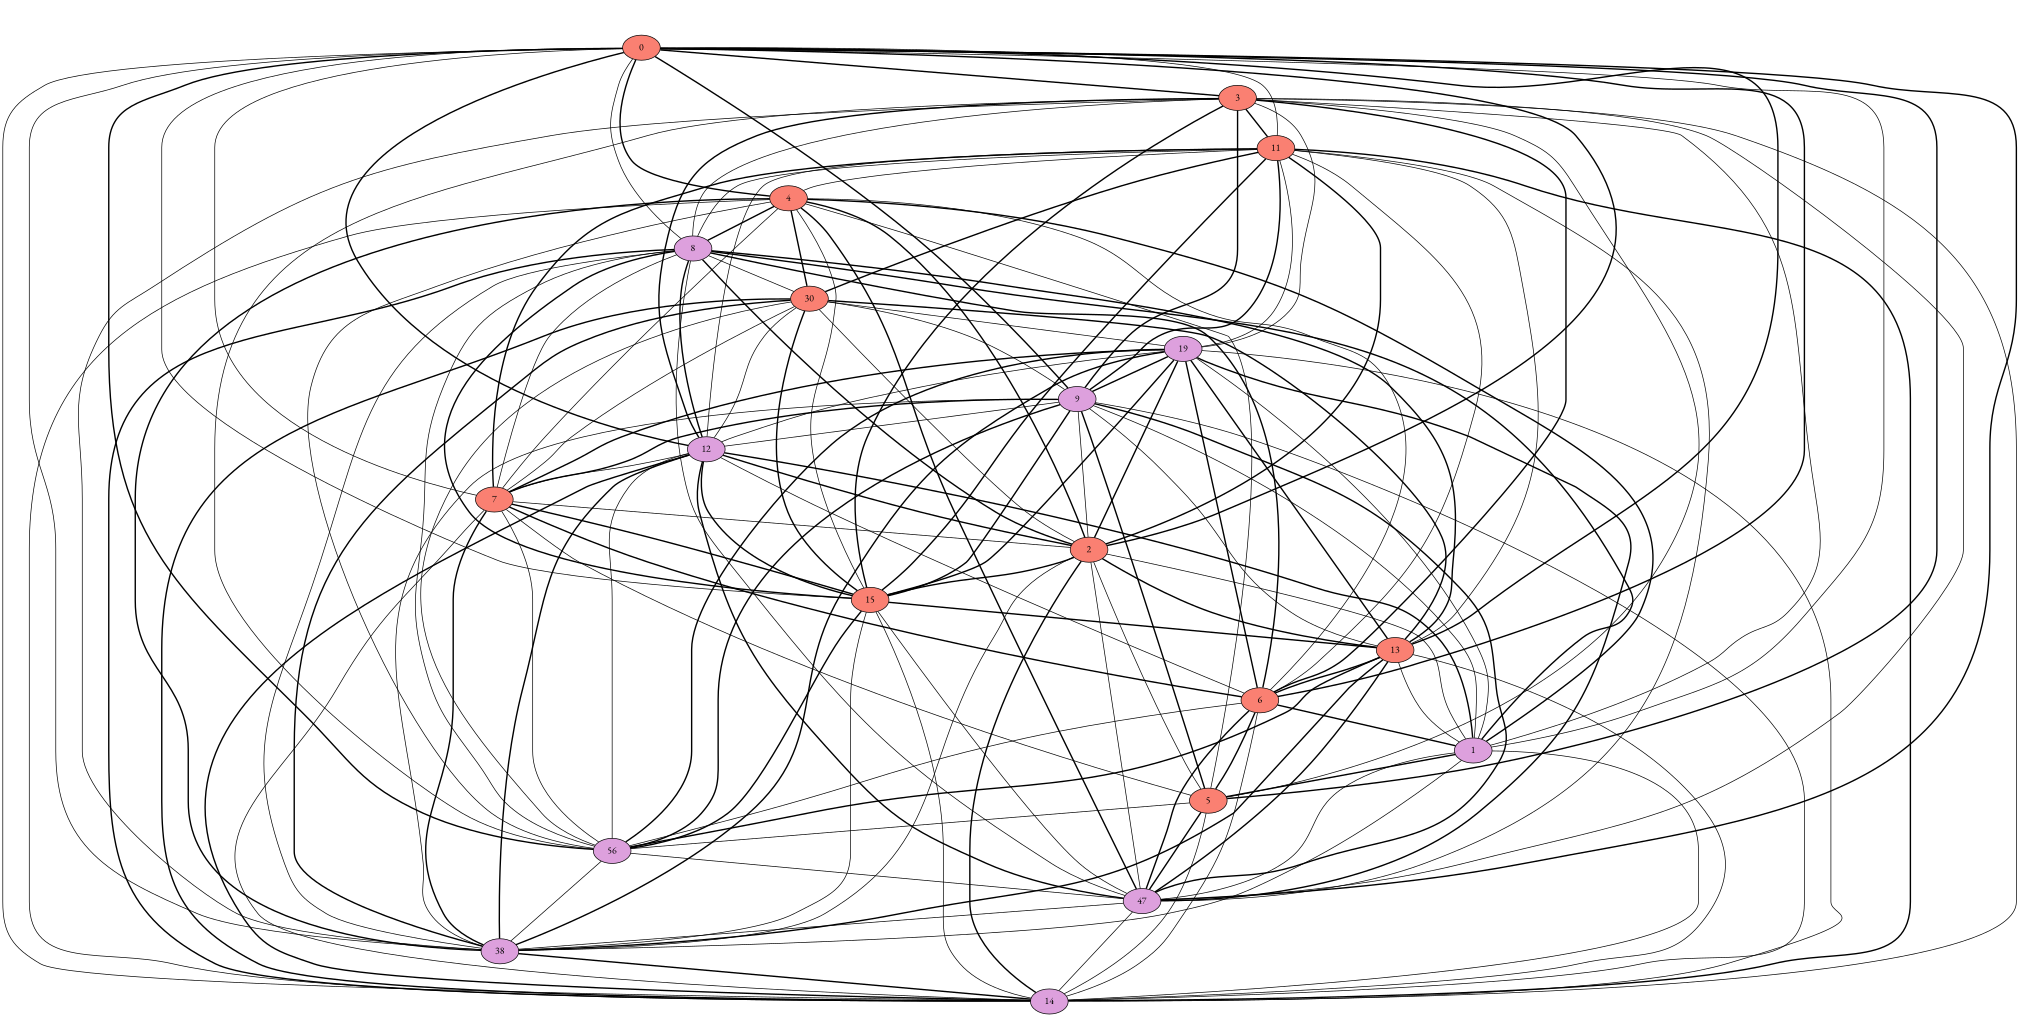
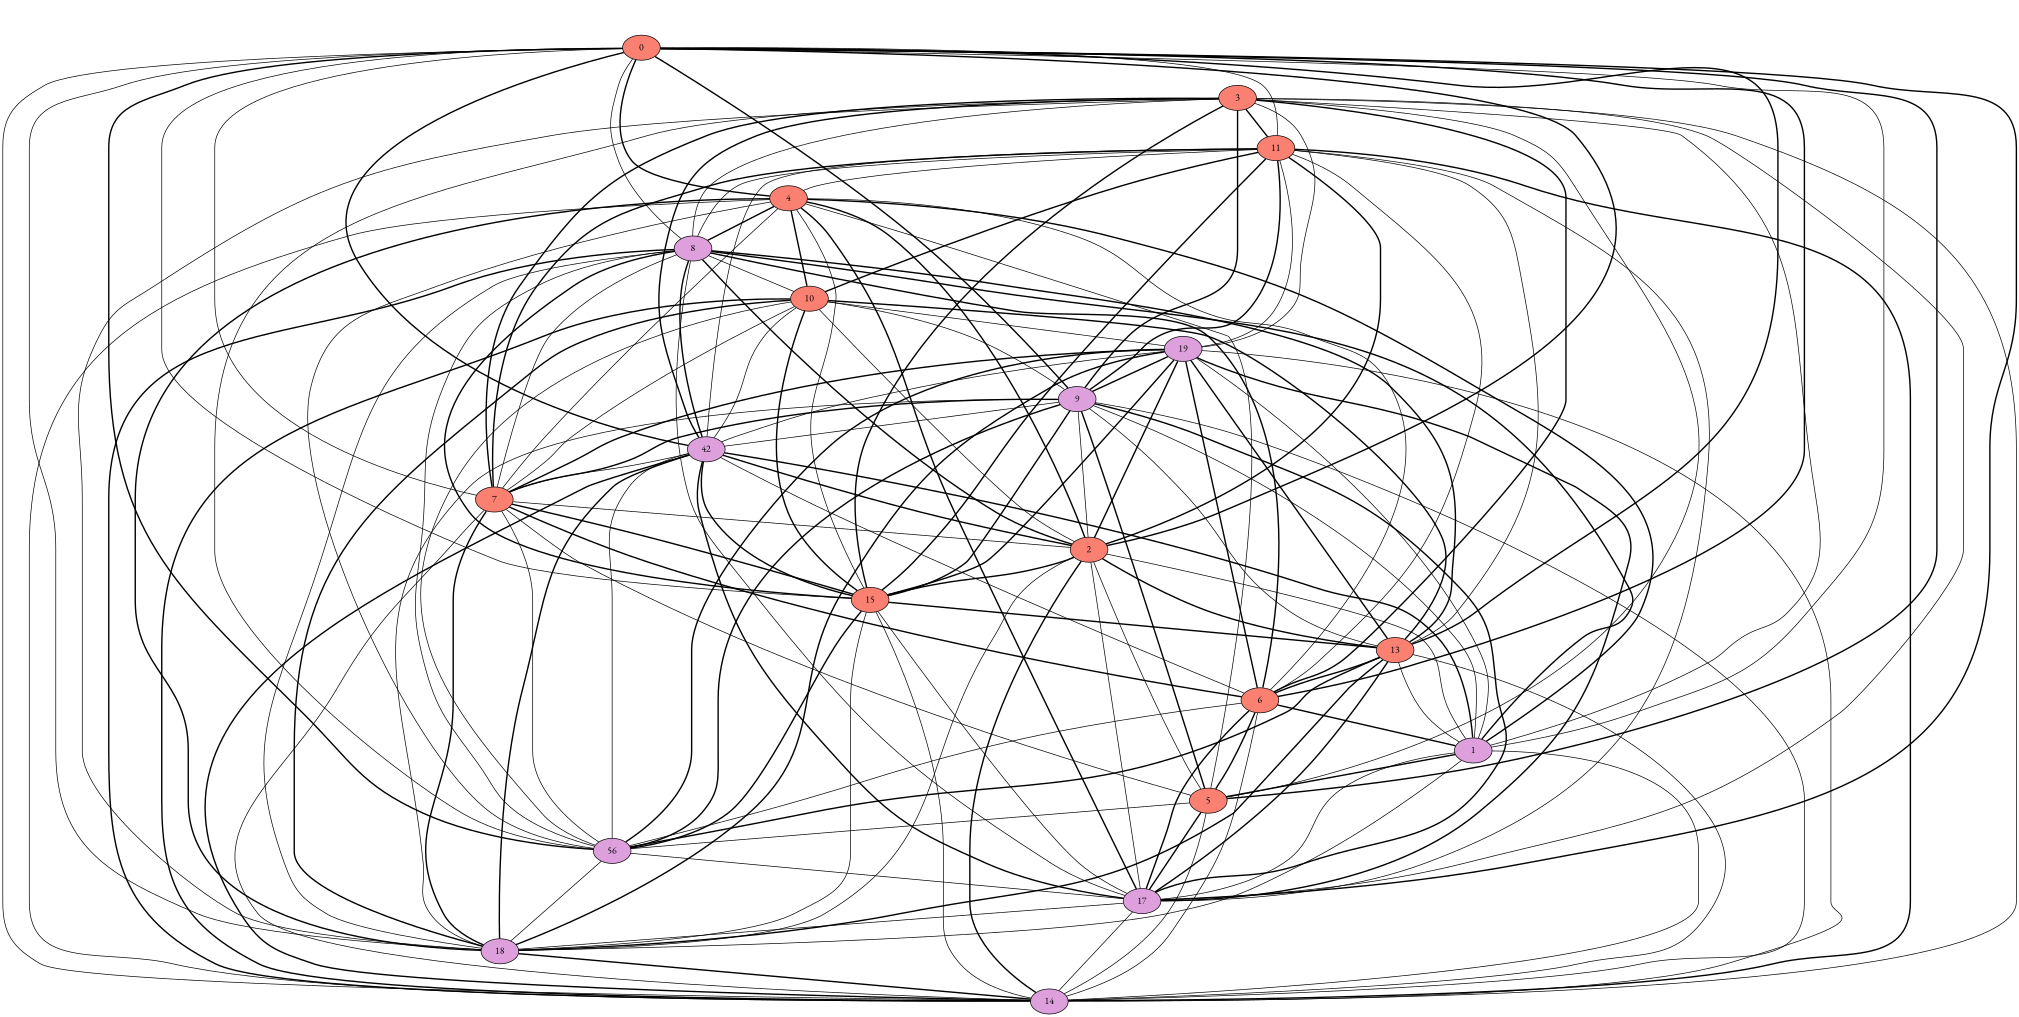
edge "0" -- "3": now "7" -- "3"
node "30": label "30" -> "10"
node "12": label "12" -> "42"
node "47": label "47" -> "17"
node "38": label "38" -> "18"
